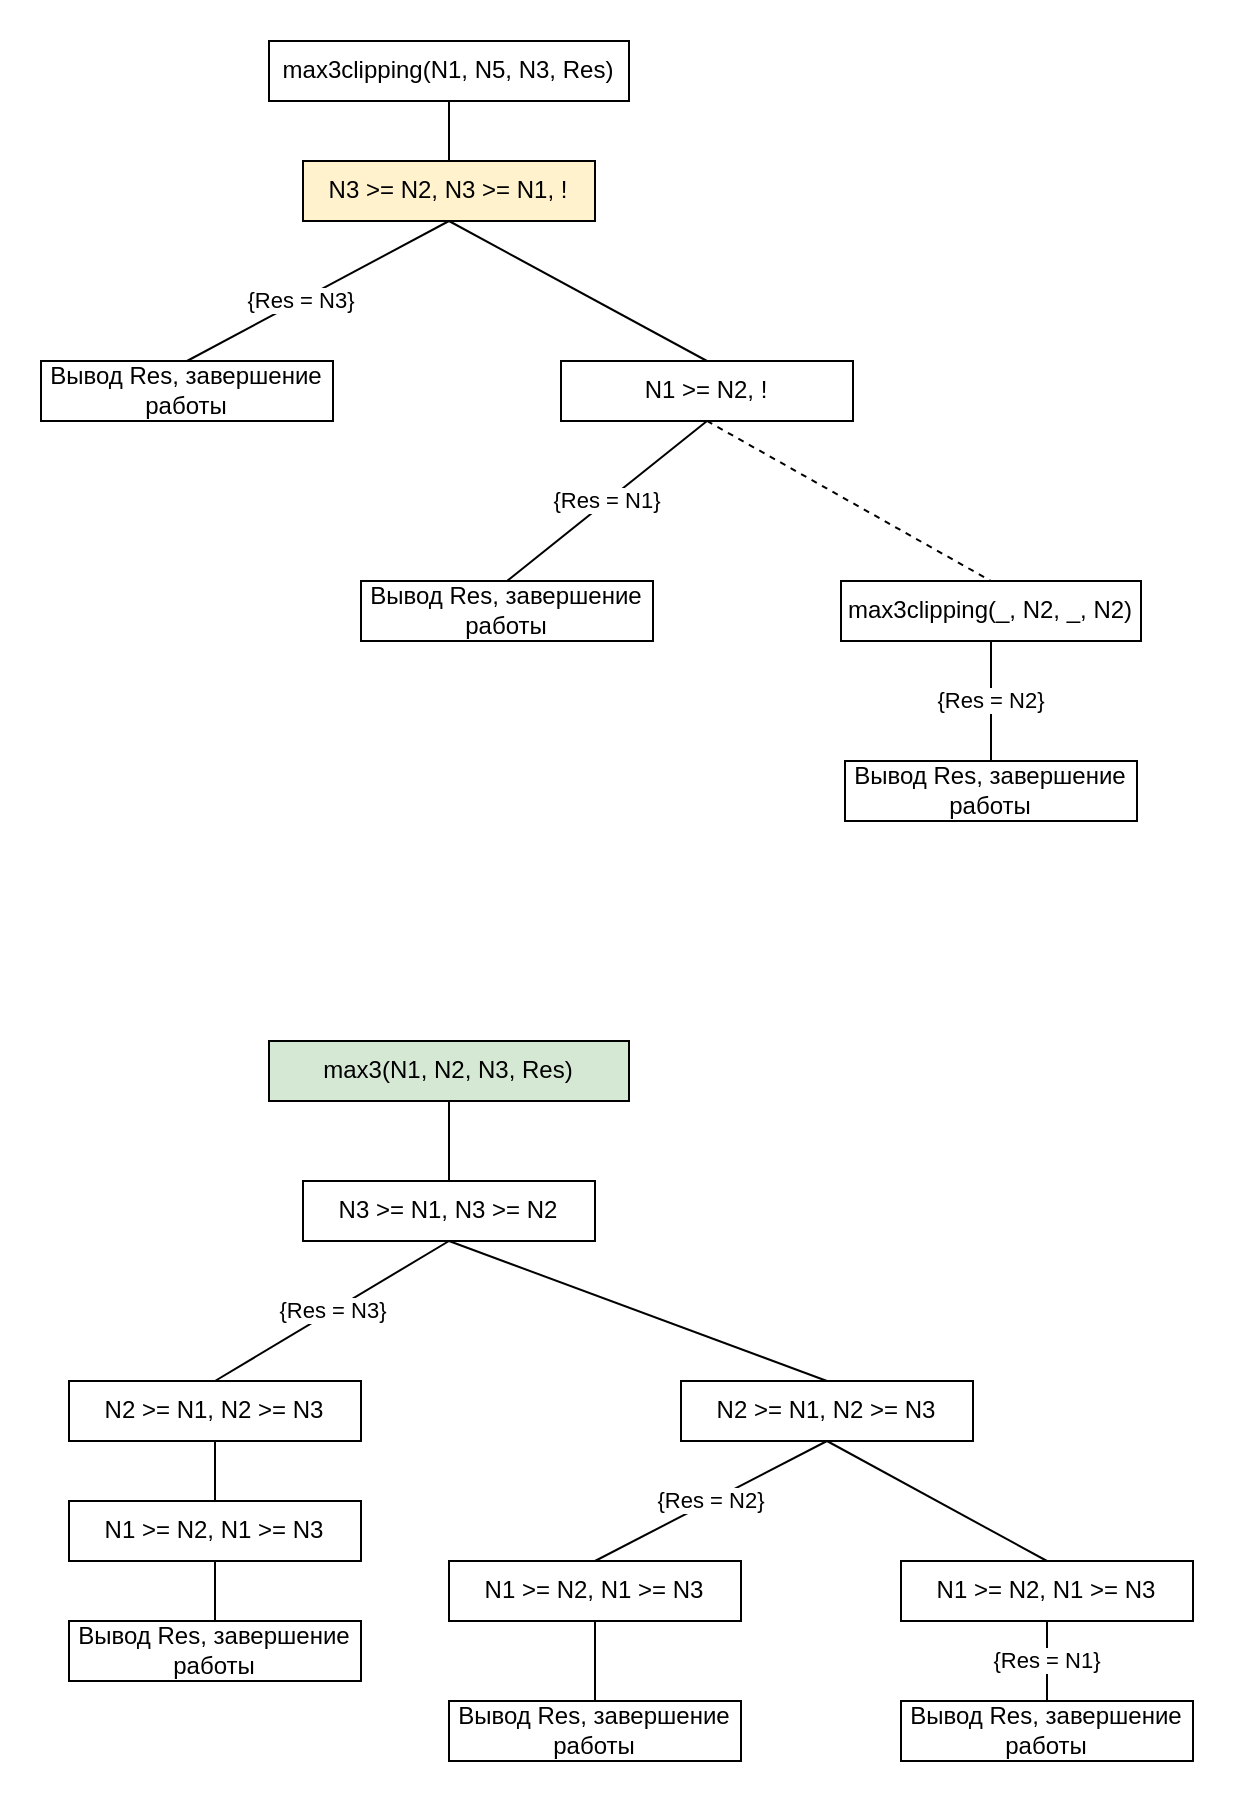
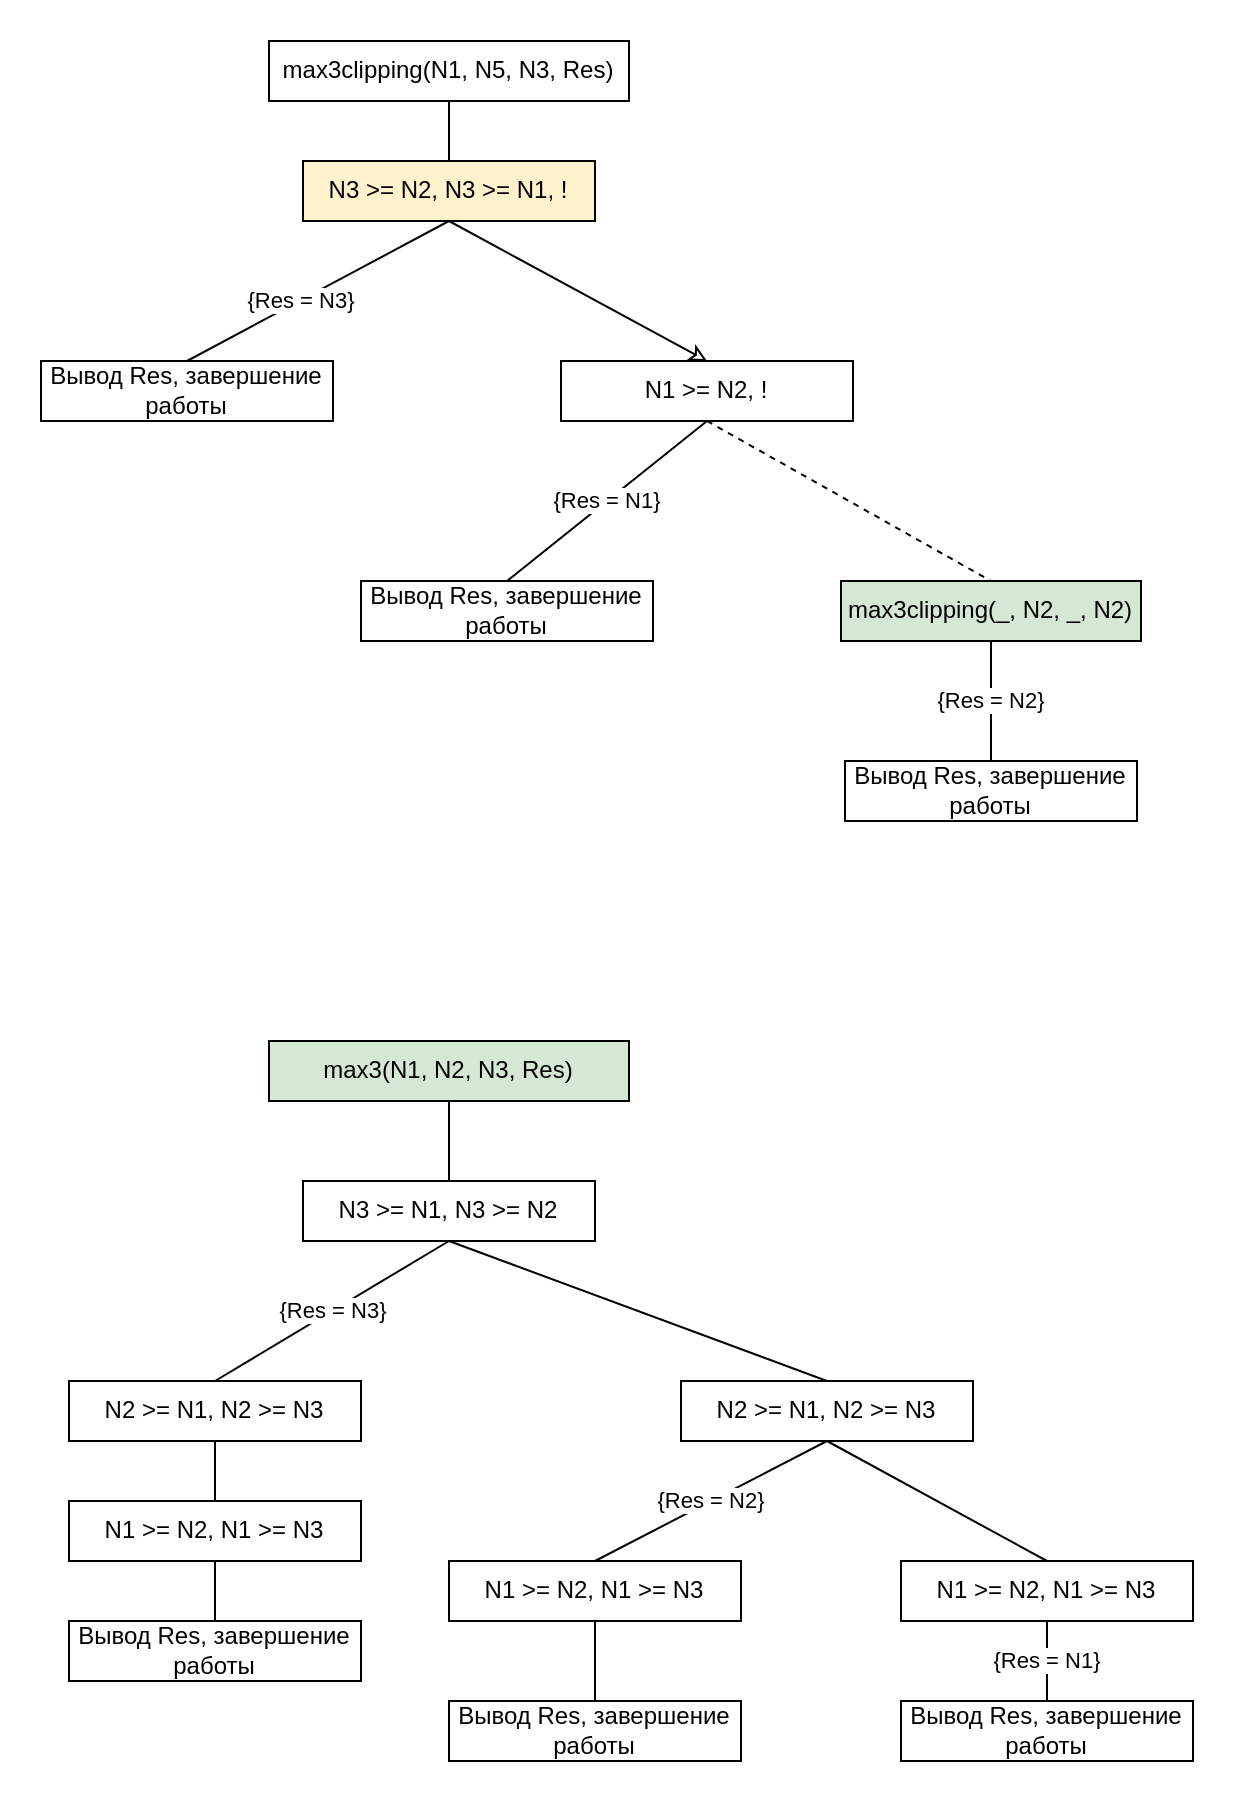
edge "N3 >= N2, N3 >= N1, !" -- "N1 >= N2, !": arrowhead none -> classic
node "max3clipping(_, N2, _, N2)": fillcolor #ffffff -> #d5e8d4
